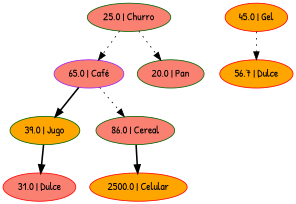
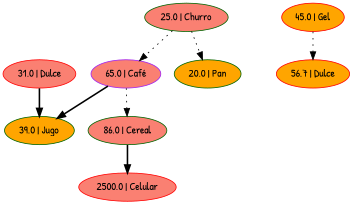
node "20.0 | Pan": fillcolor salmon -> orange
edge "39.0 | Jugo" -> "31.0 | Dulce": reversed
node "2500.0 | Celular": fillcolor orange -> salmon
